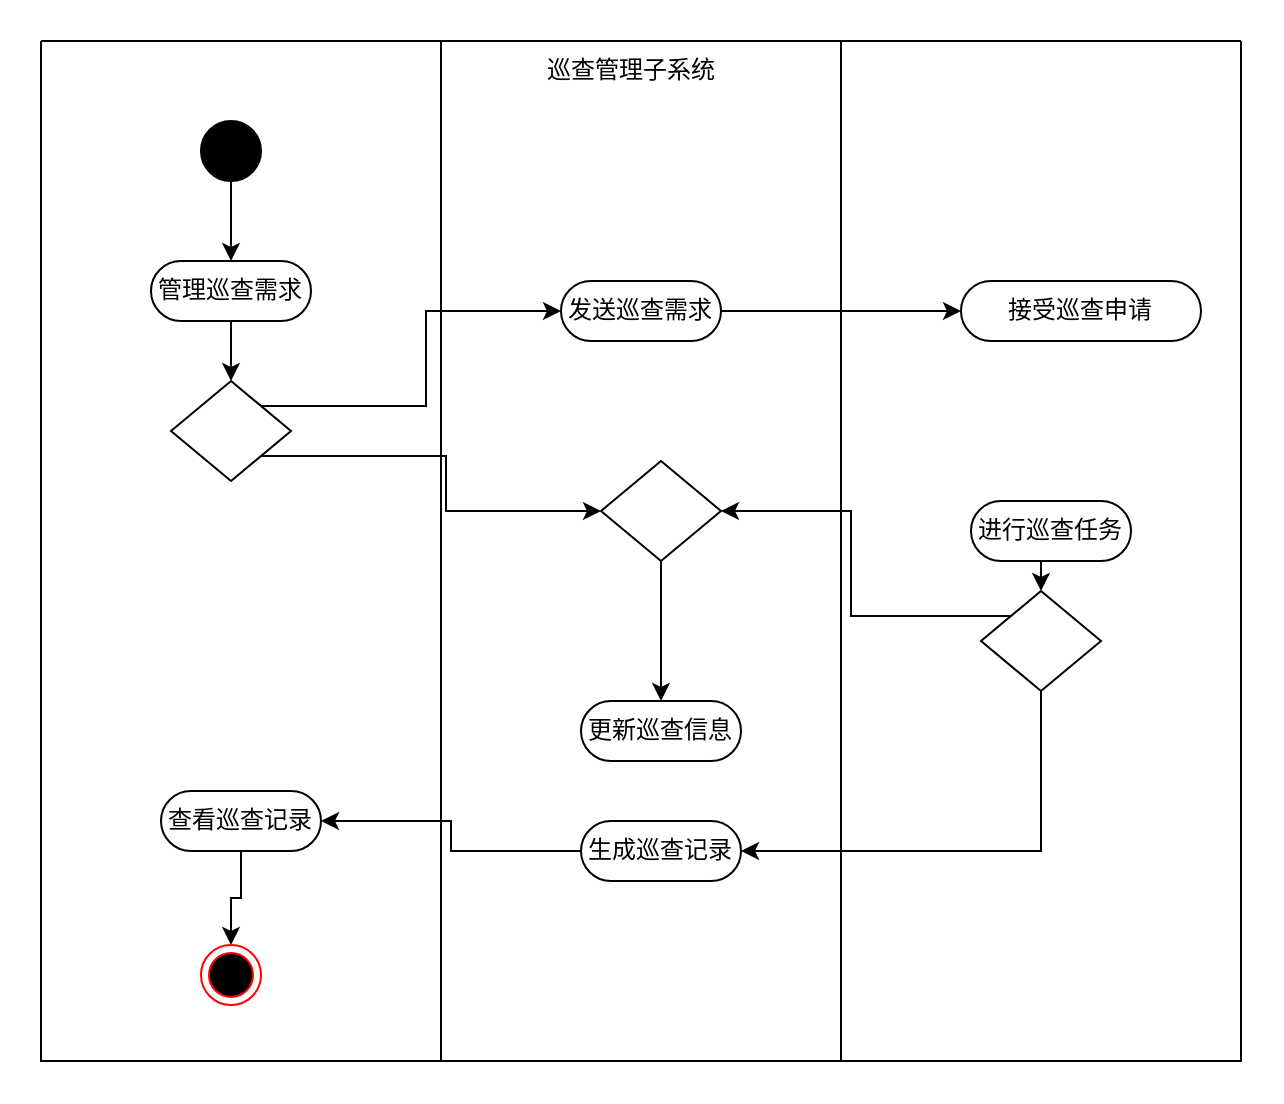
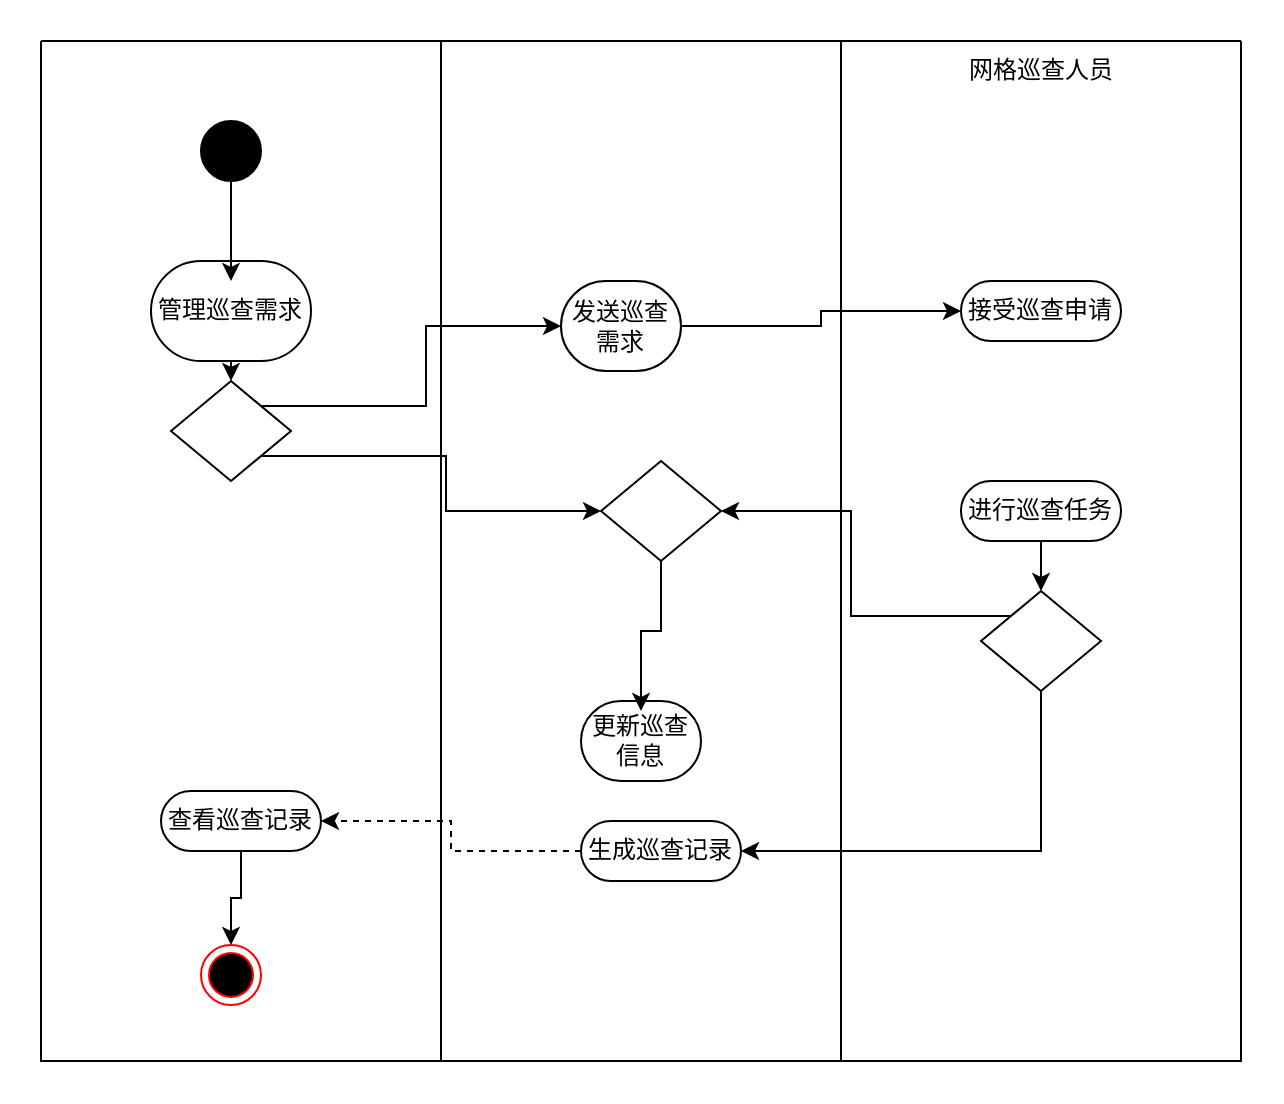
node "巡查管理子系统": removed
node "网格巡查人员": added
node "管理巡查需求": size 160x60 -> 160x100
node "发送巡查需求": size 160x60 -> 120x90
node "接受巡查申请": size 240x60 -> 160x60
node "进行巡查任务": moved (1051, 531) -> (1041, 511)
node "更新巡查信息": size 160x60 -> 120x80
edge "生成巡查记录" -> "查看巡查记录": style solid -> dashed
